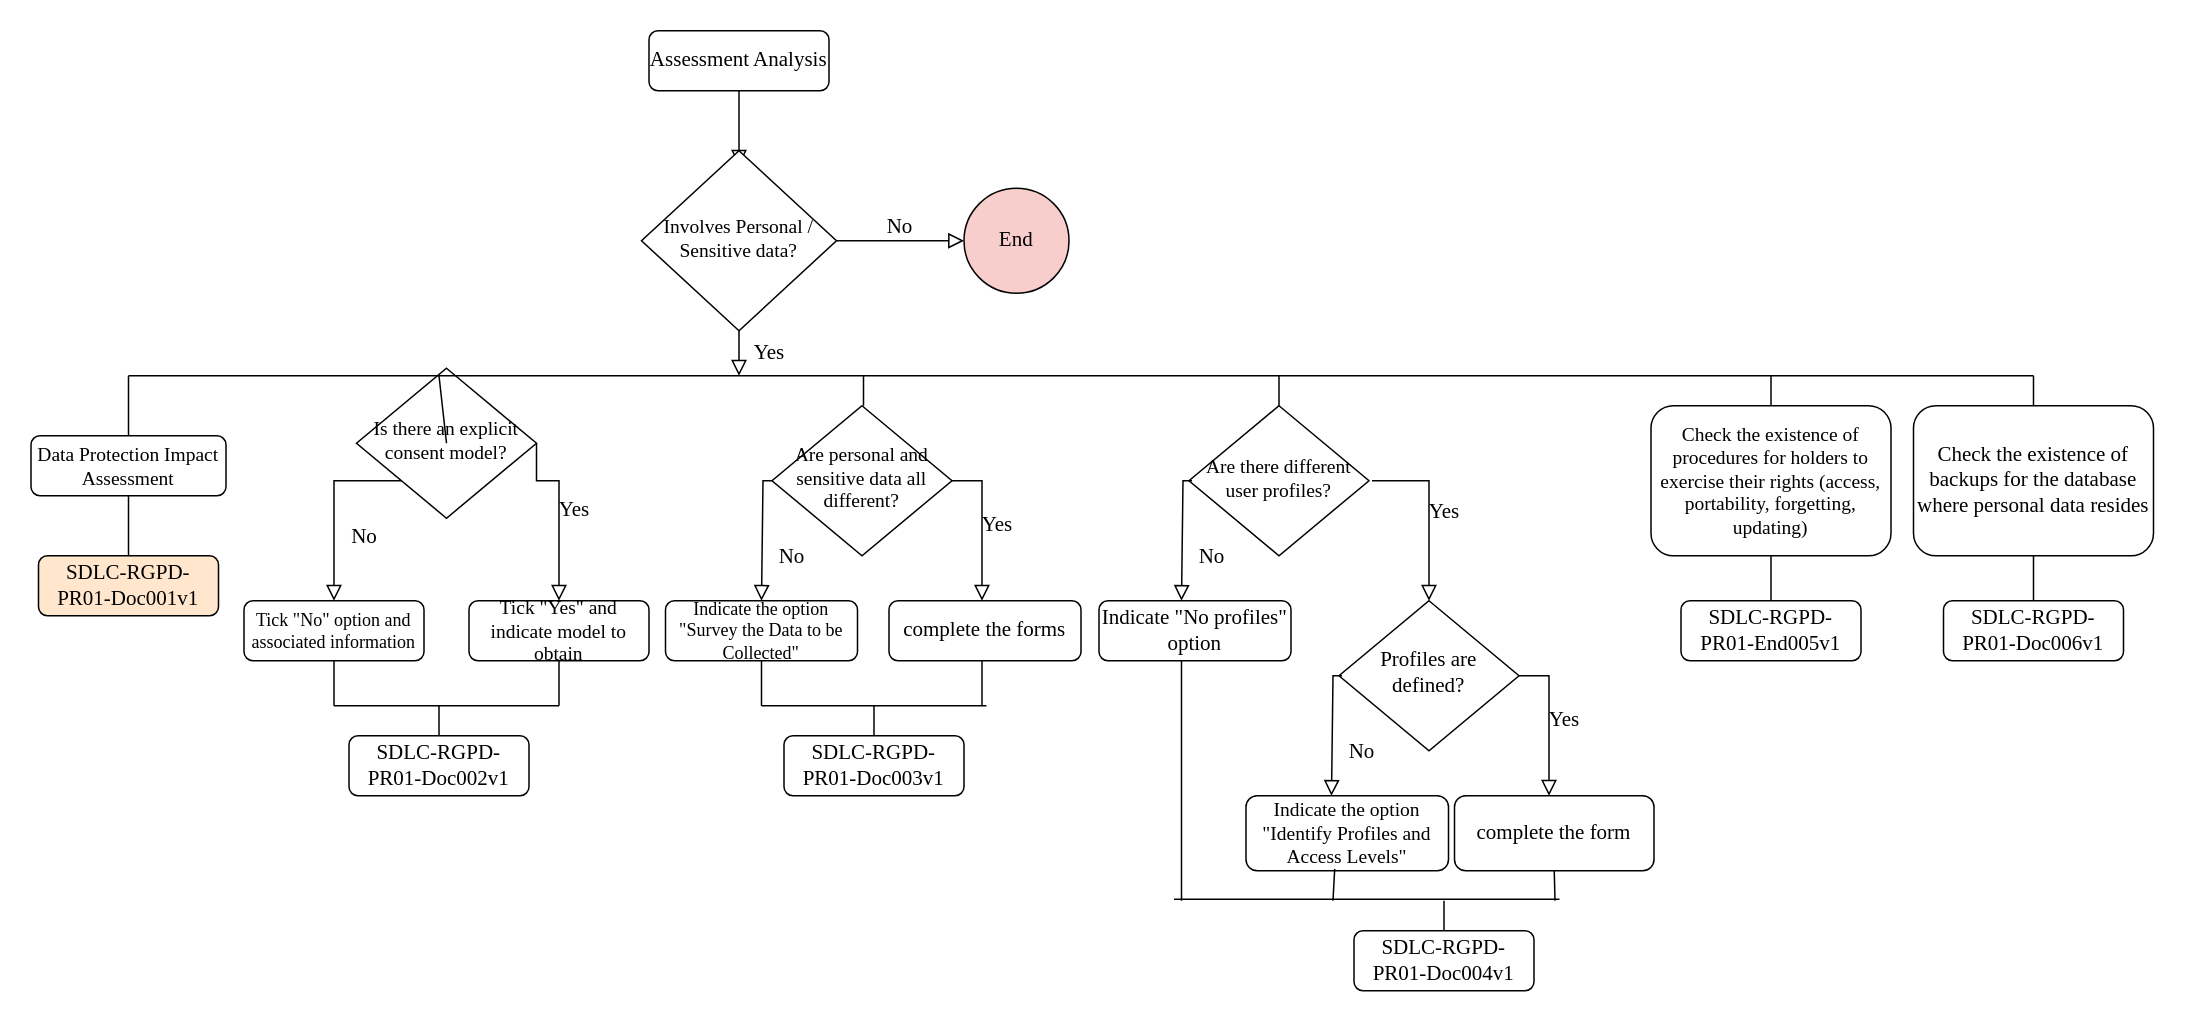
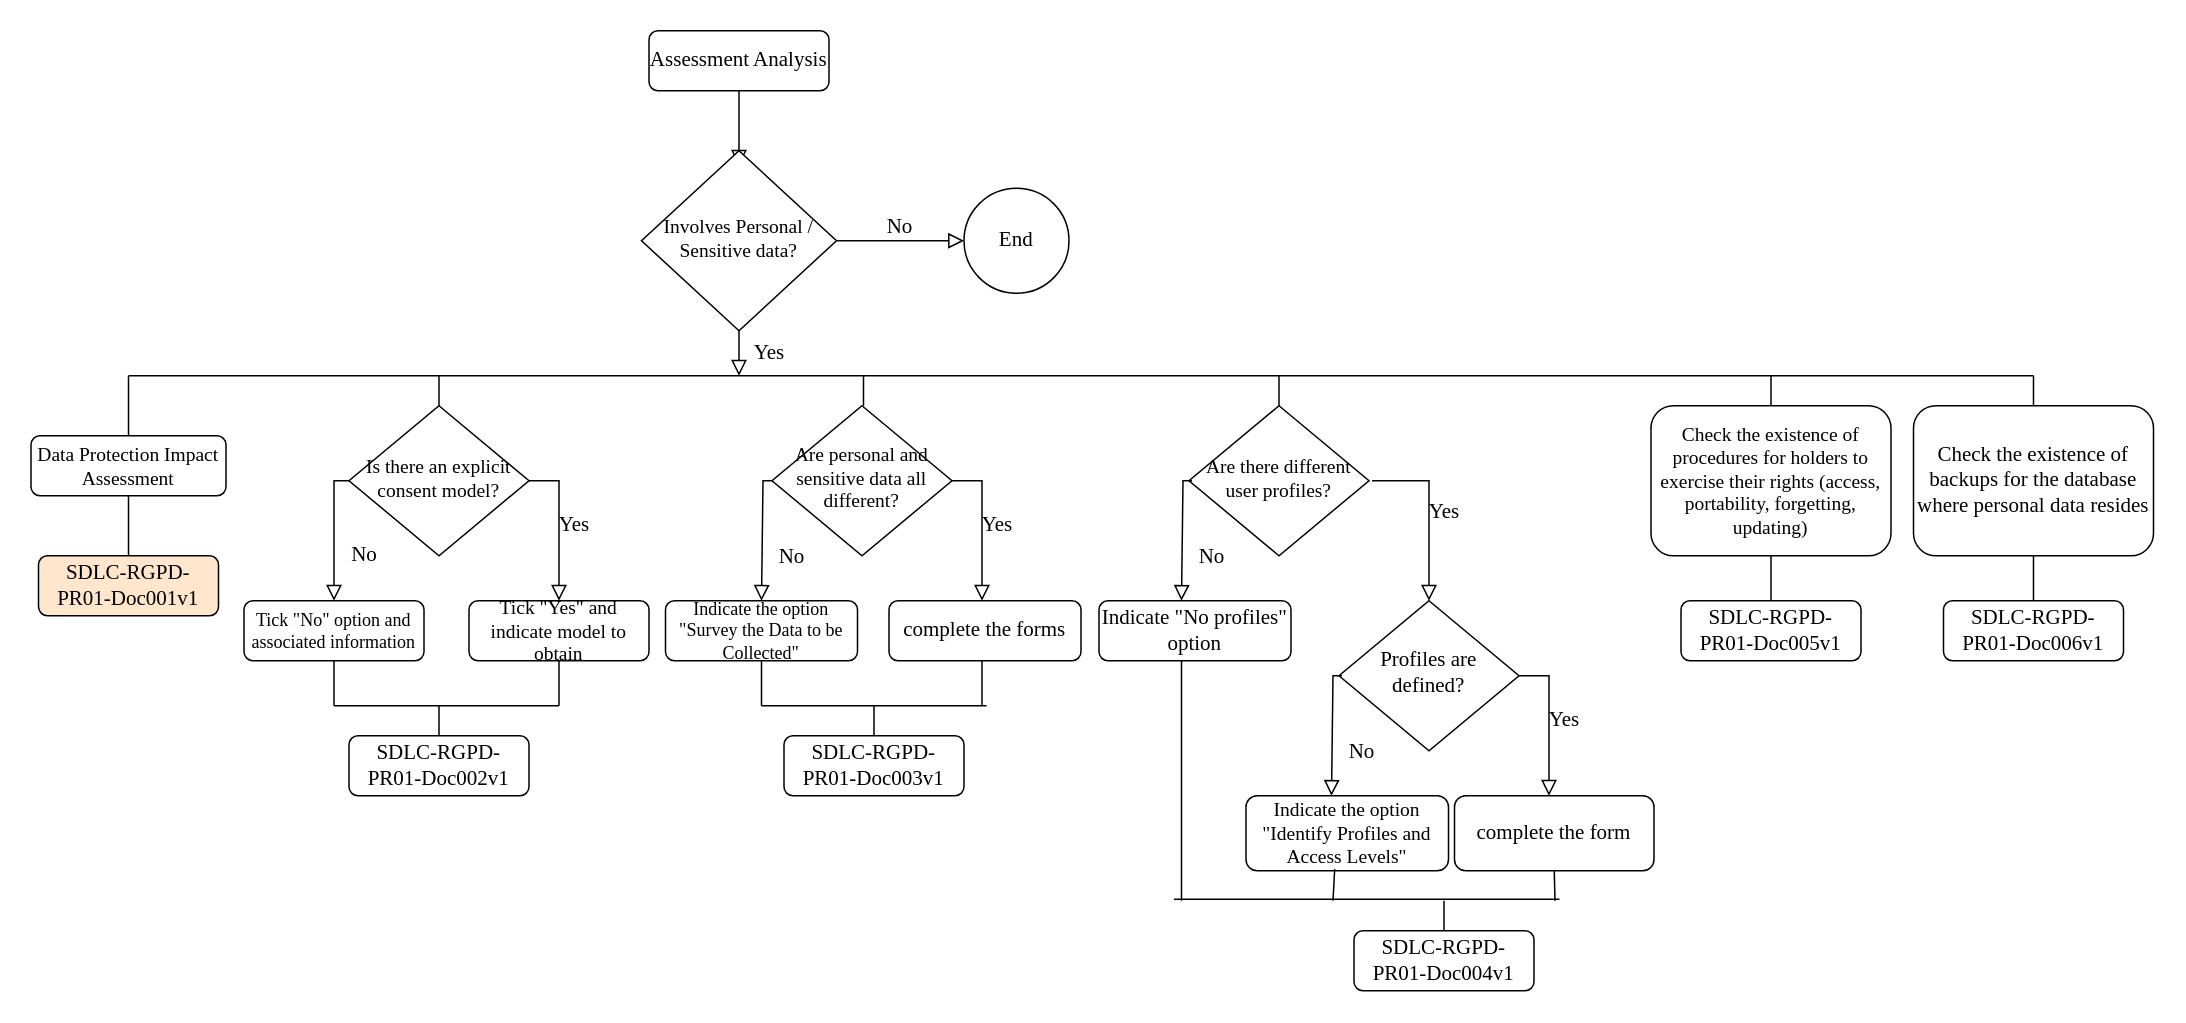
node "End": fillcolor #f8cecc -> #ffffff
node "Is there an explicit consent model?": moved (446, 443) -> (439, 481)
node "SDLC-RGPD-PR01-End005v1": label "SDLC-RGPD-PR01-End005v1" -> "SDLC-RGPD-PR01-Doc005v1"
